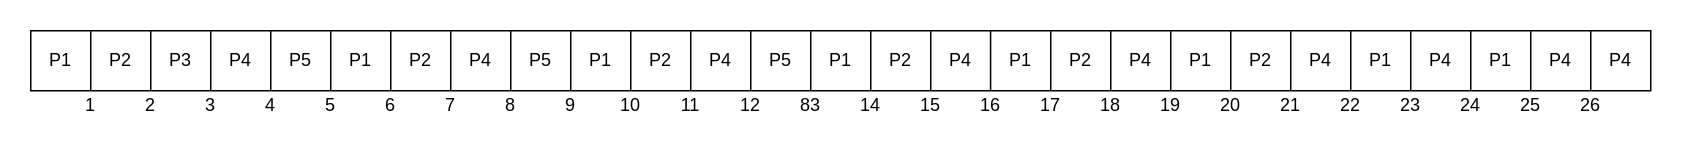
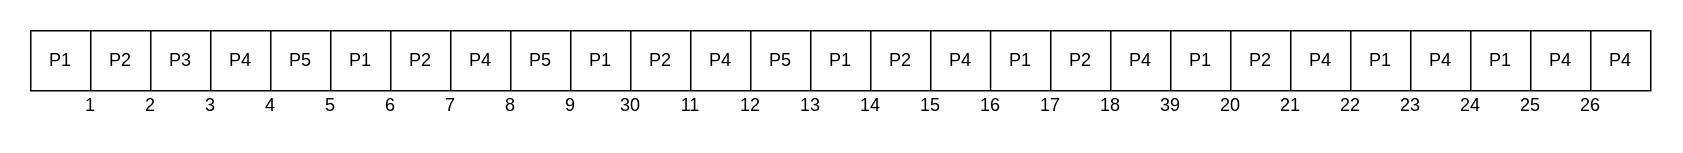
node "10": label "10" -> "30"
node "83": label "83" -> "13"
node "19": label "19" -> "39"
